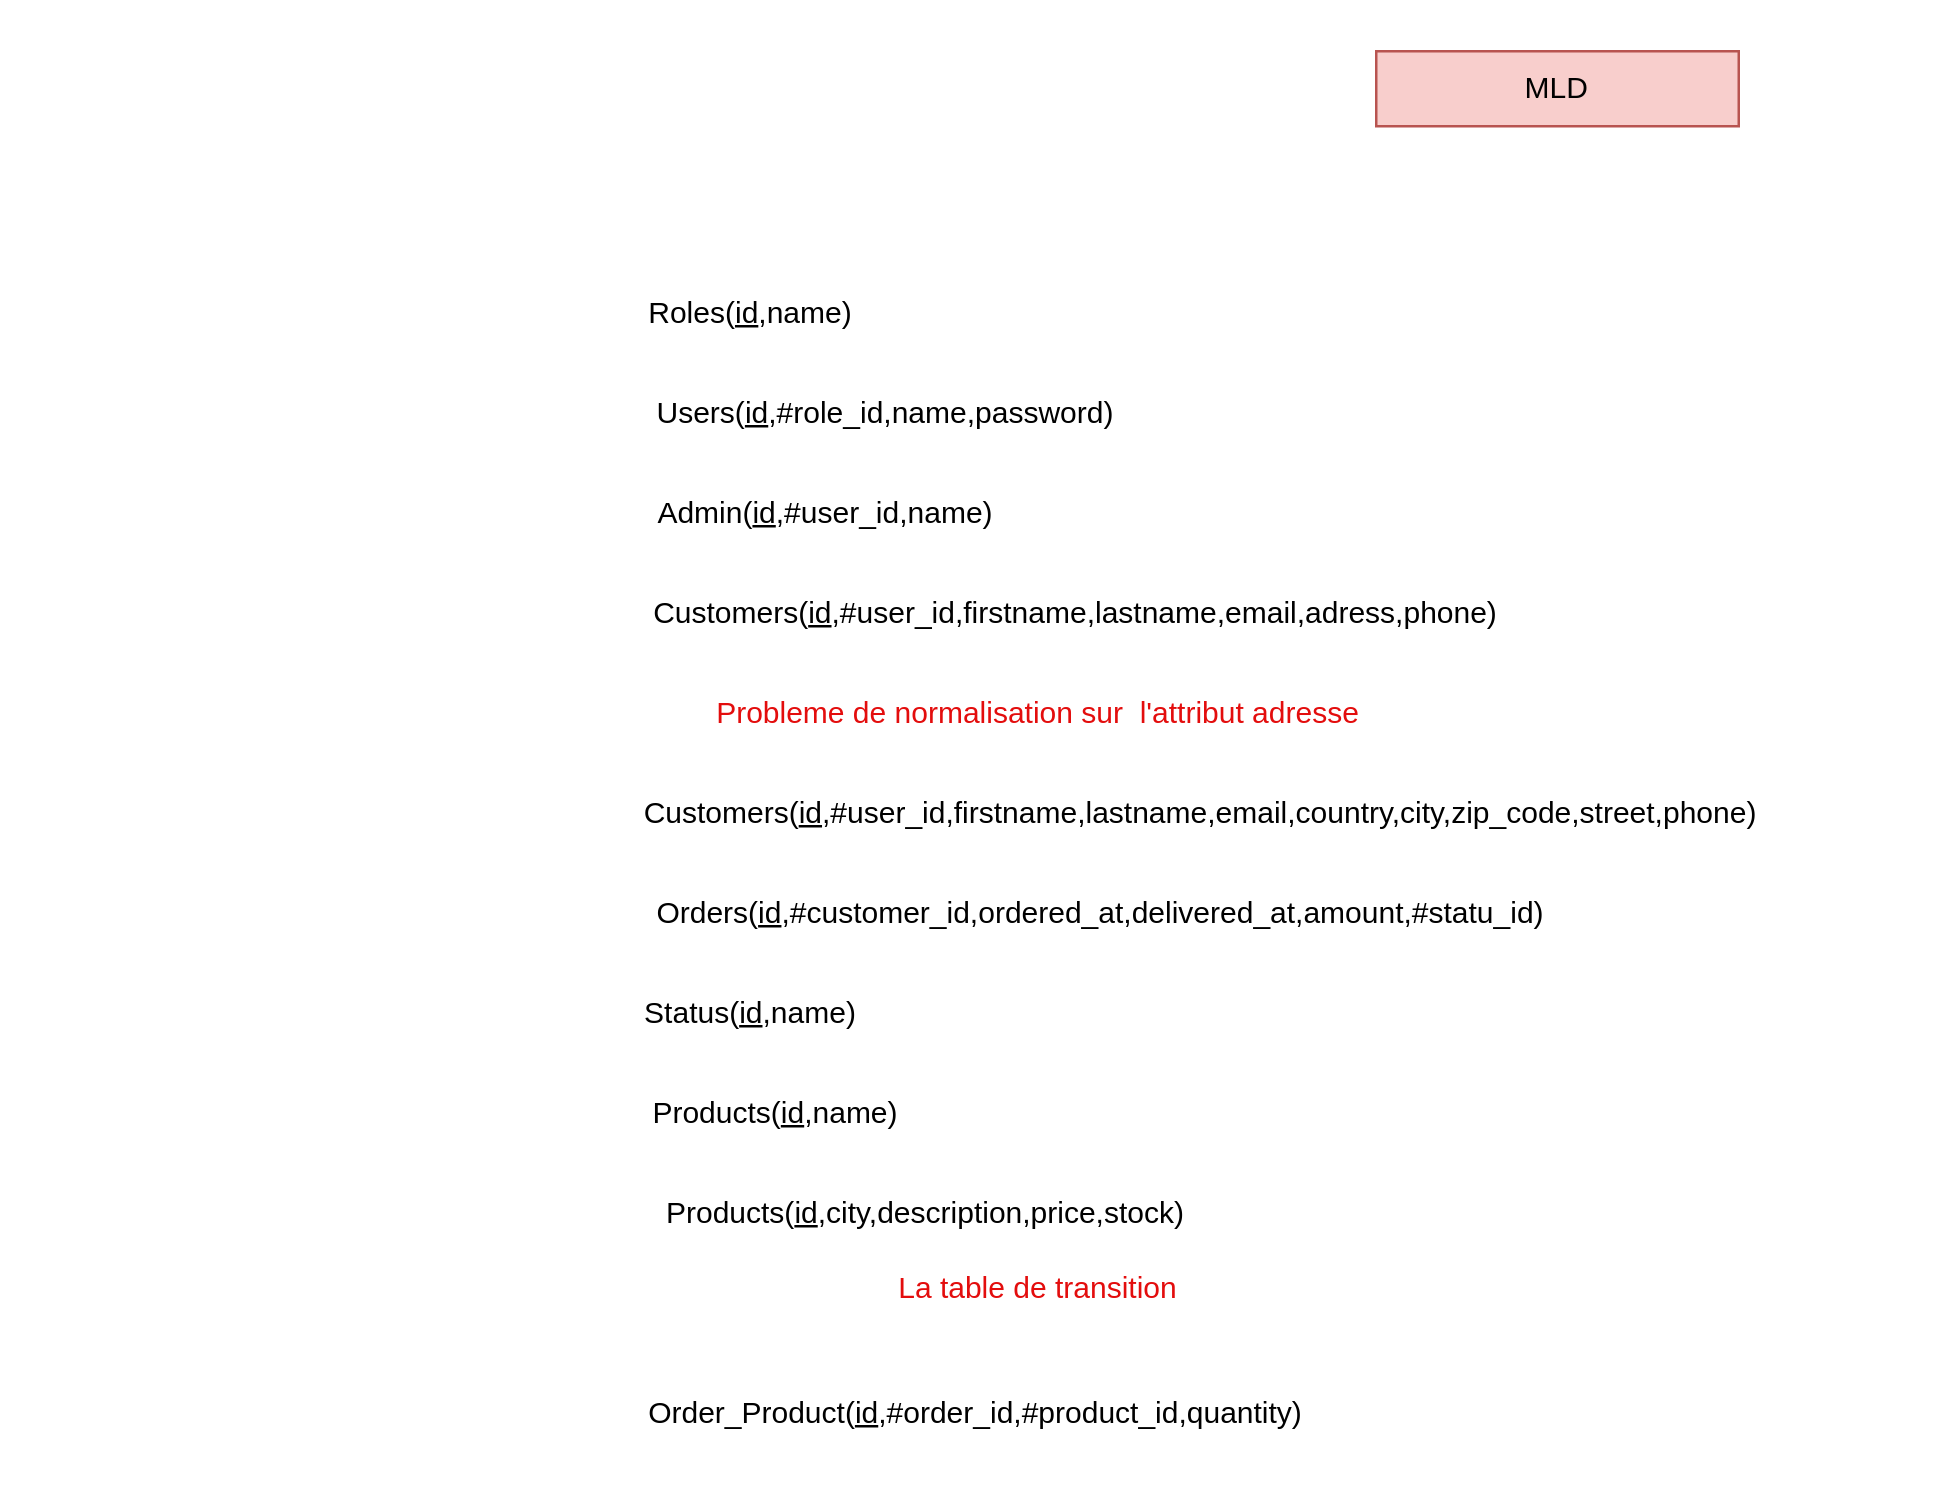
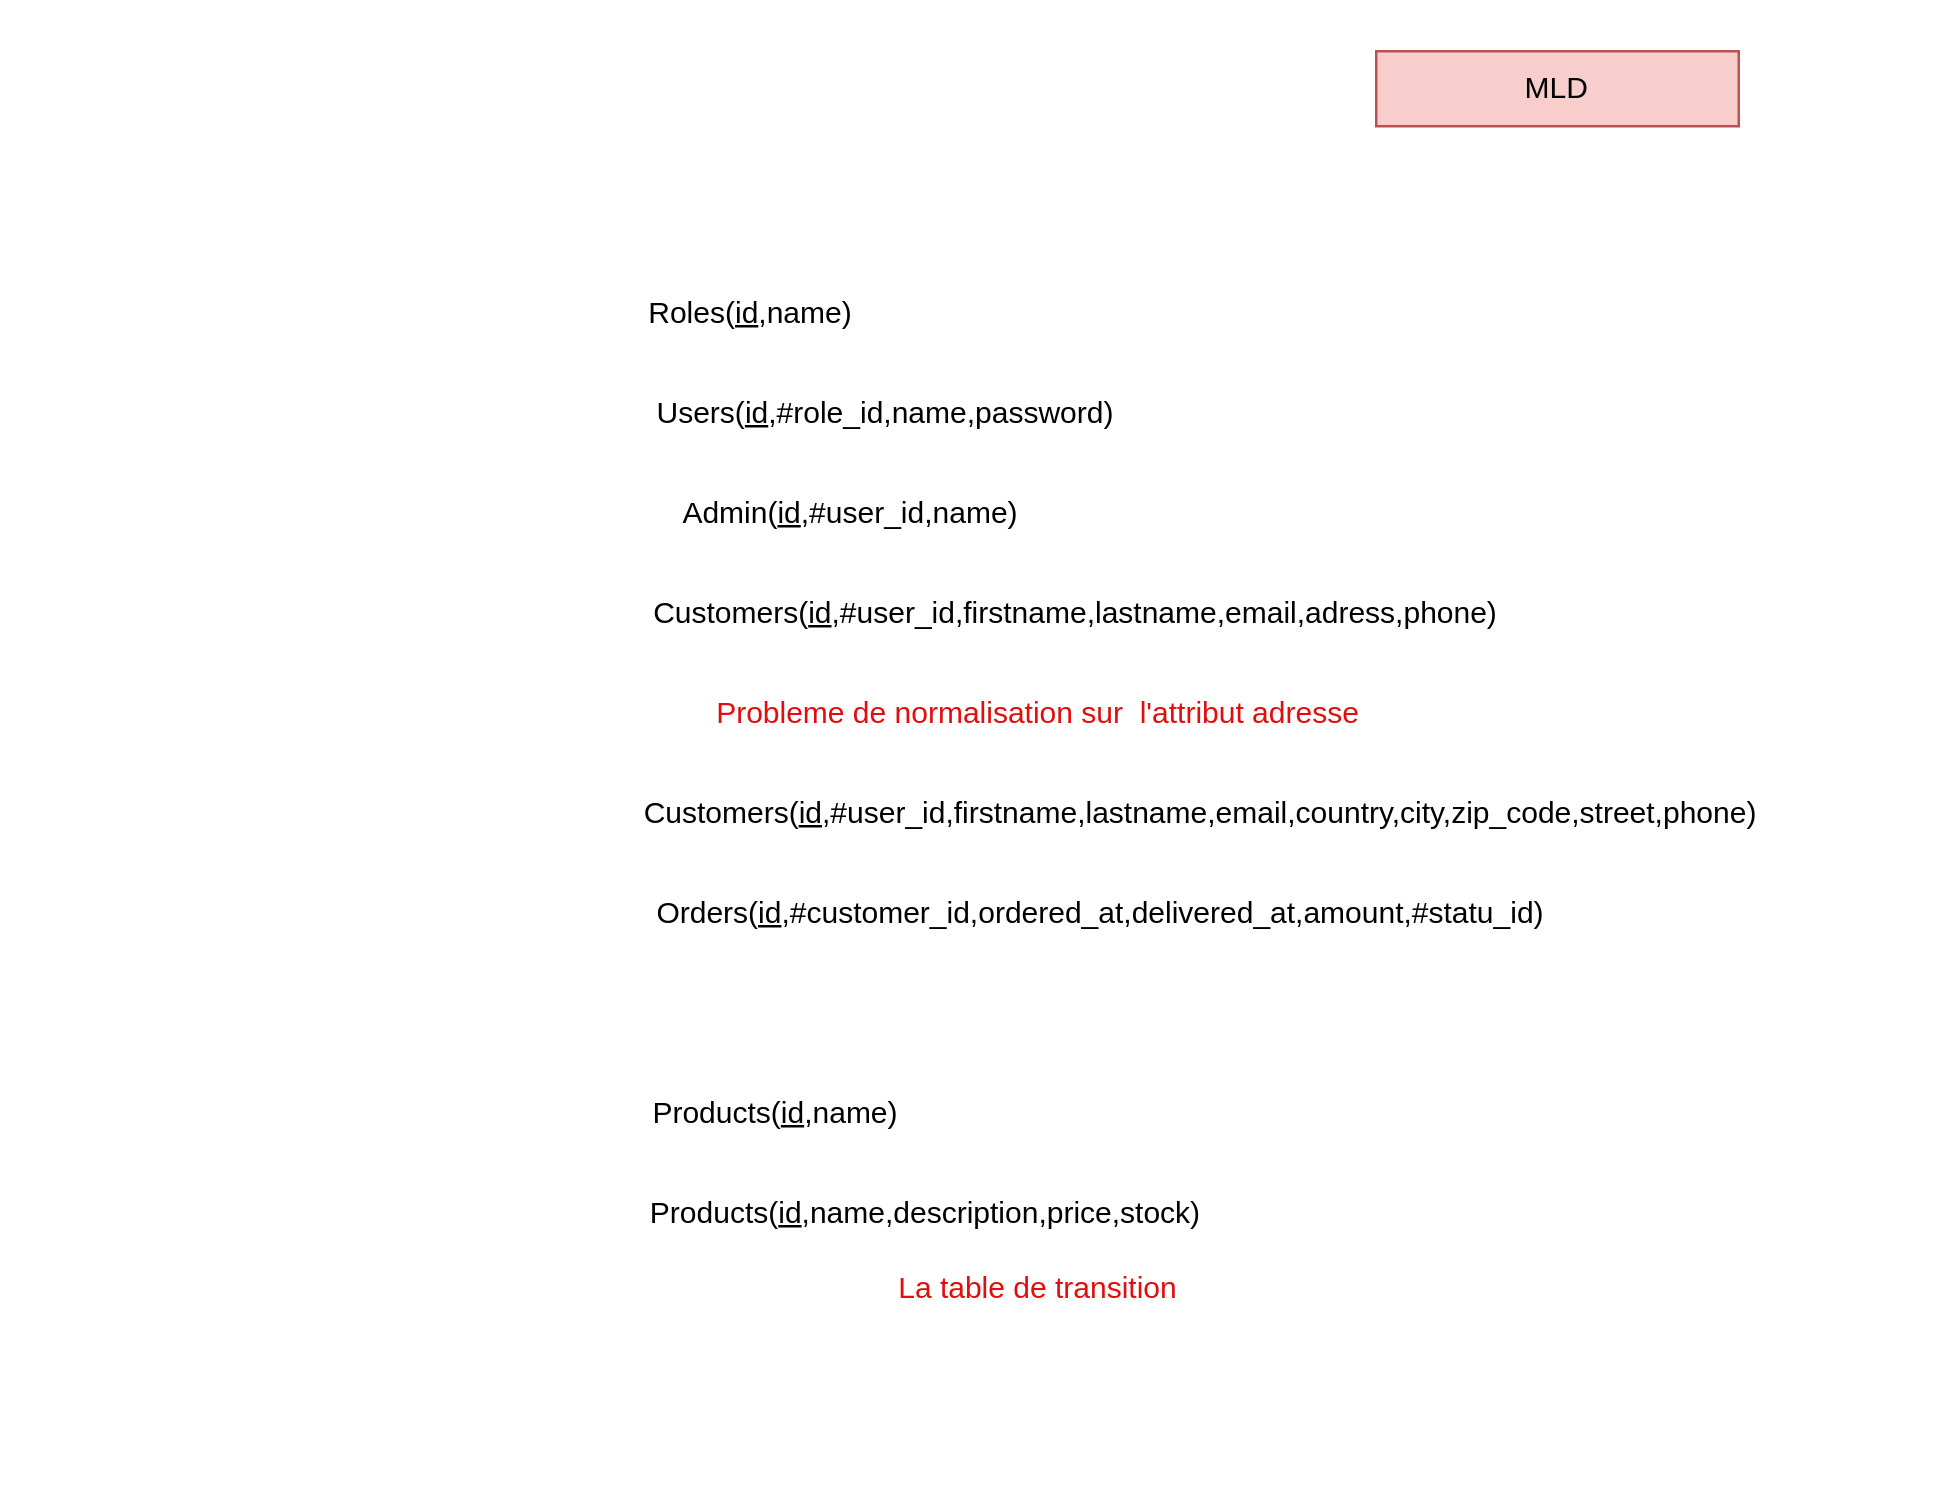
node "Admin(id,#user_id,name)": moved (826, 514) -> (851, 514)
node "Status(id,name)": removed
node "Products(id,city,description,price,stock)": label "Products(id,city,description,price,stock)" -> "Products(id,name,description,price,stock)"
node "Order_Product(id,#order_id,#product_id,quantity)": removed
